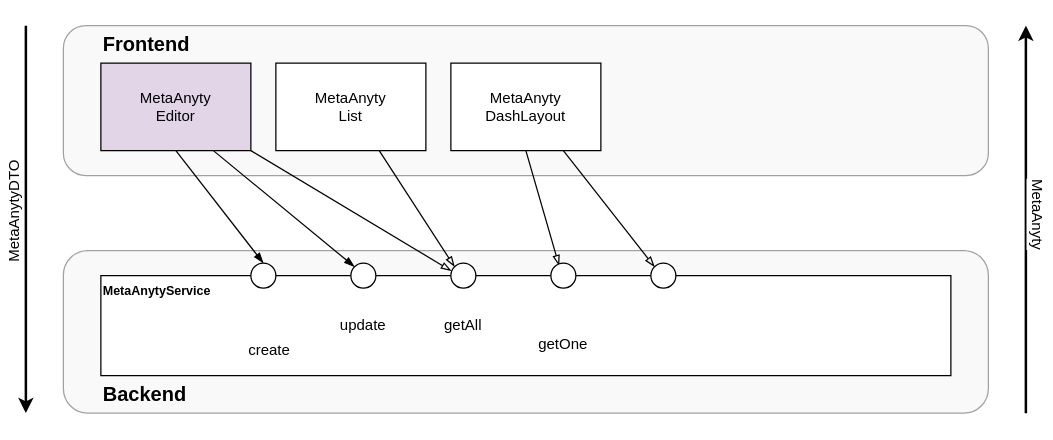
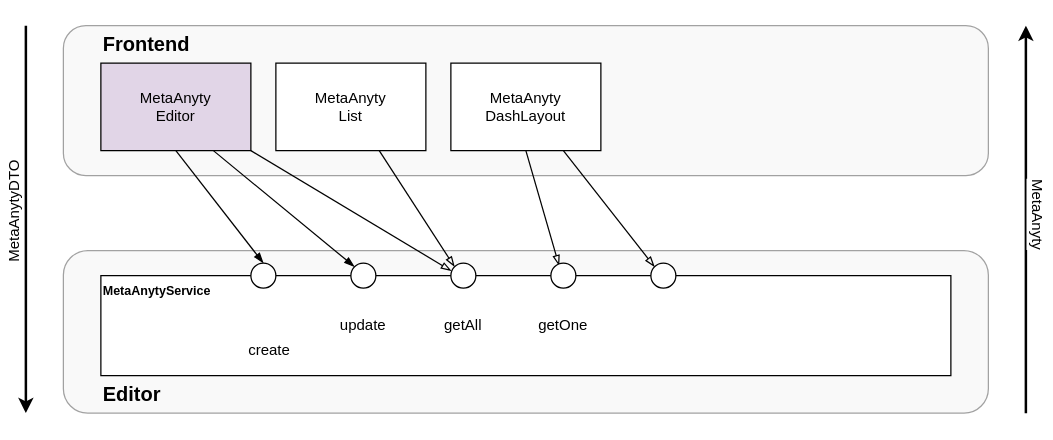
node "getOne": moved (563, 344) -> (563, 326)
node "Backend": label "Backend" -> "Editor"
